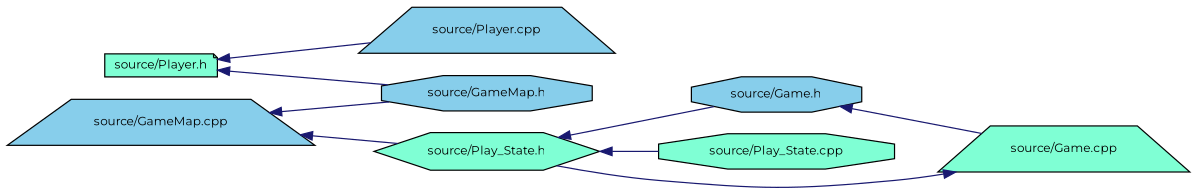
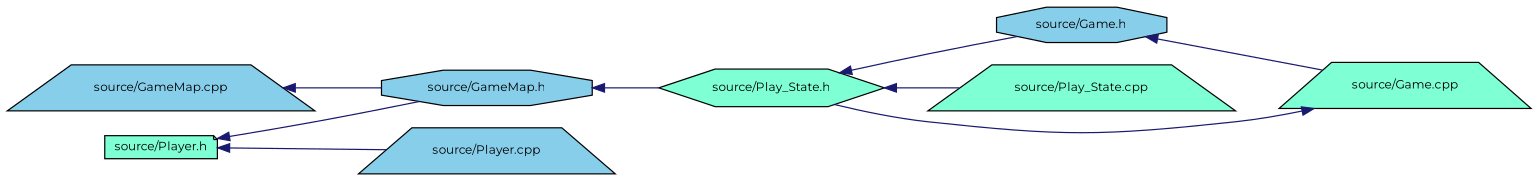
edge "source/Play_State.h" -> "source/GameMap.cpp": now "source/Play_State.h" -> "source/GameMap.h"
node "source/Play_State.cpp": shape octagon -> trapezium
